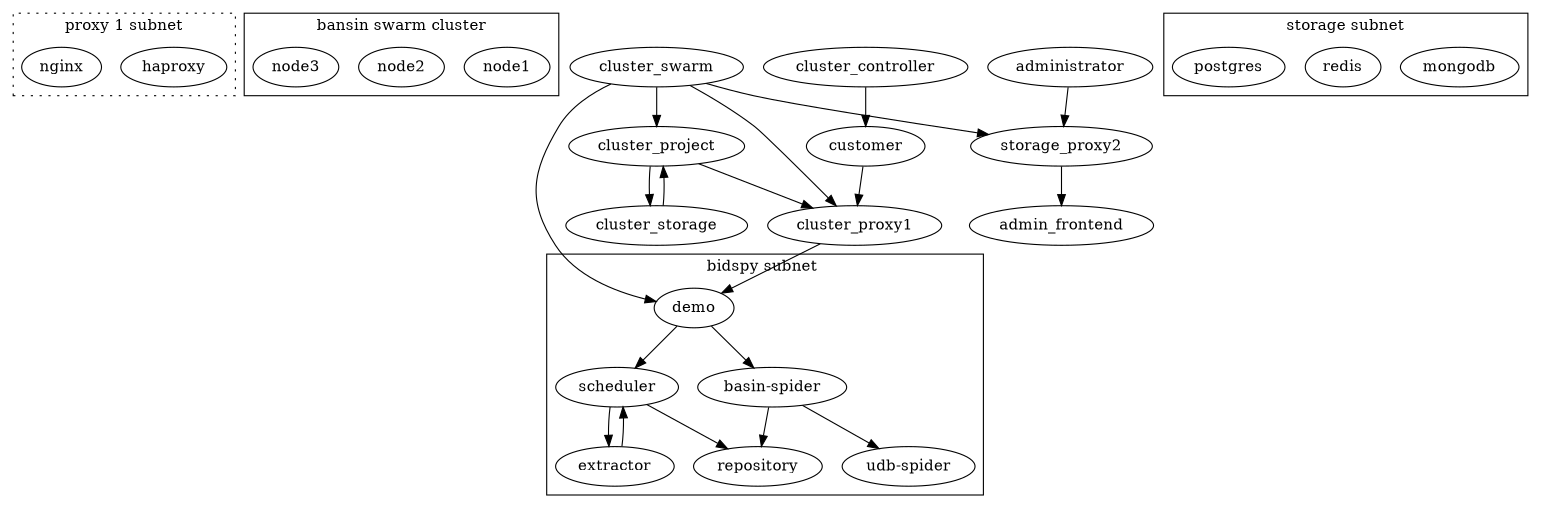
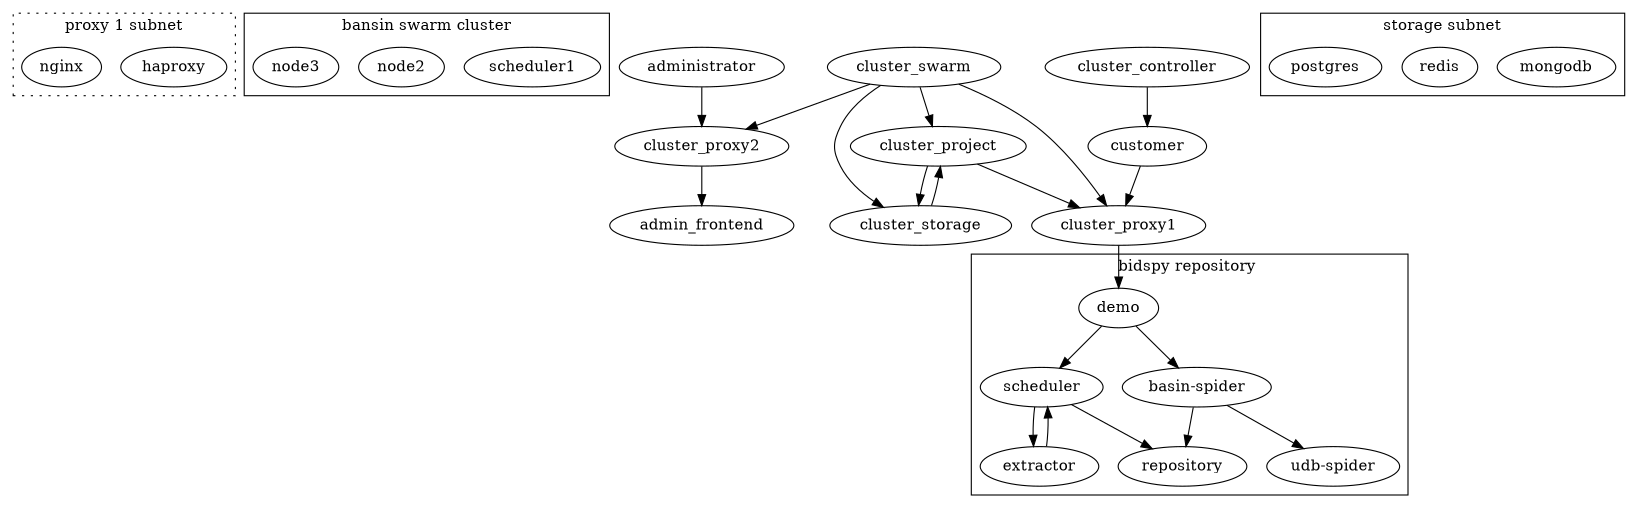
node "node1": label "node1" -> "scheduler1"
node "storage_proxy2": label "storage_proxy2" -> "cluster_proxy2"
edge "cluster_swarm" -> "demo": now "cluster_swarm" -> "cluster_storage"
cluster "bidspy subnet ": label "bidspy subnet " -> "bidspy repository "
